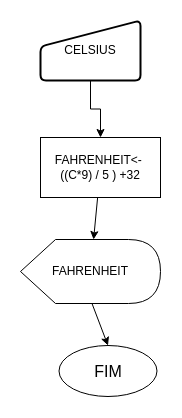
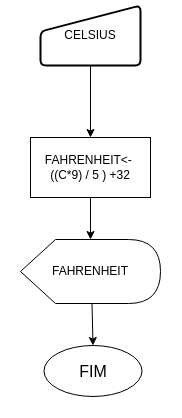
node "CELSIUS": moved (91, 51) -> (91, 36)
node "FAHRENHEIT<- ((C*9) / 5 ) +32": moved (101, 168) -> (91, 168)
node "FIM": moved (108, 371) -> (93, 371)
